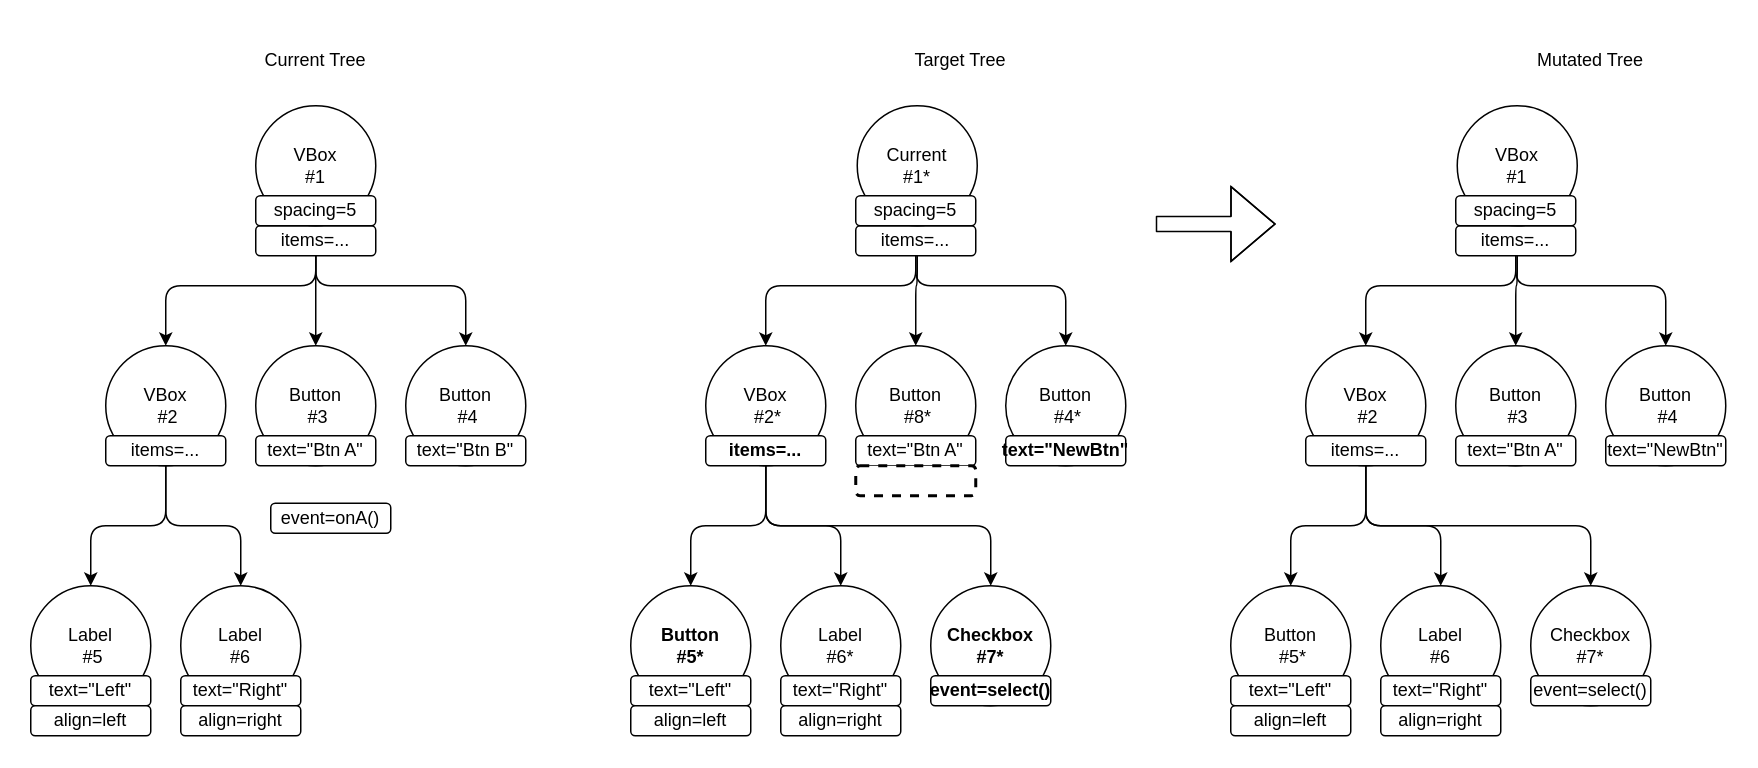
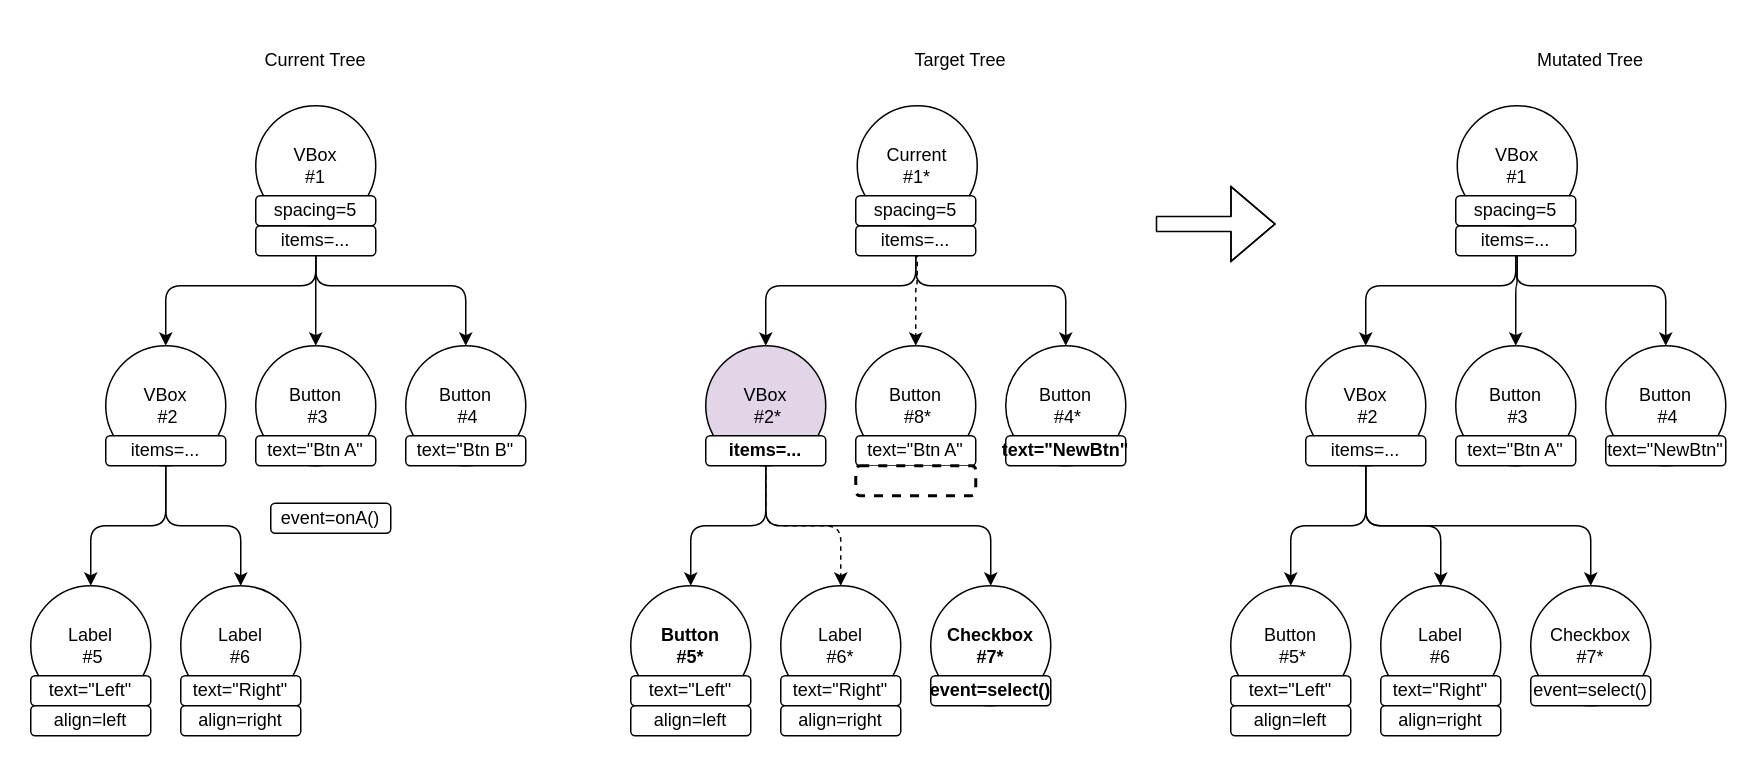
edge "Current #1*" -> "Button #8*": style solid -> dashed
node "VBox #2*": fillcolor #ffffff -> #e1d5e7
edge "VBox #2*" -> "Label #6*": style solid -> dashed
